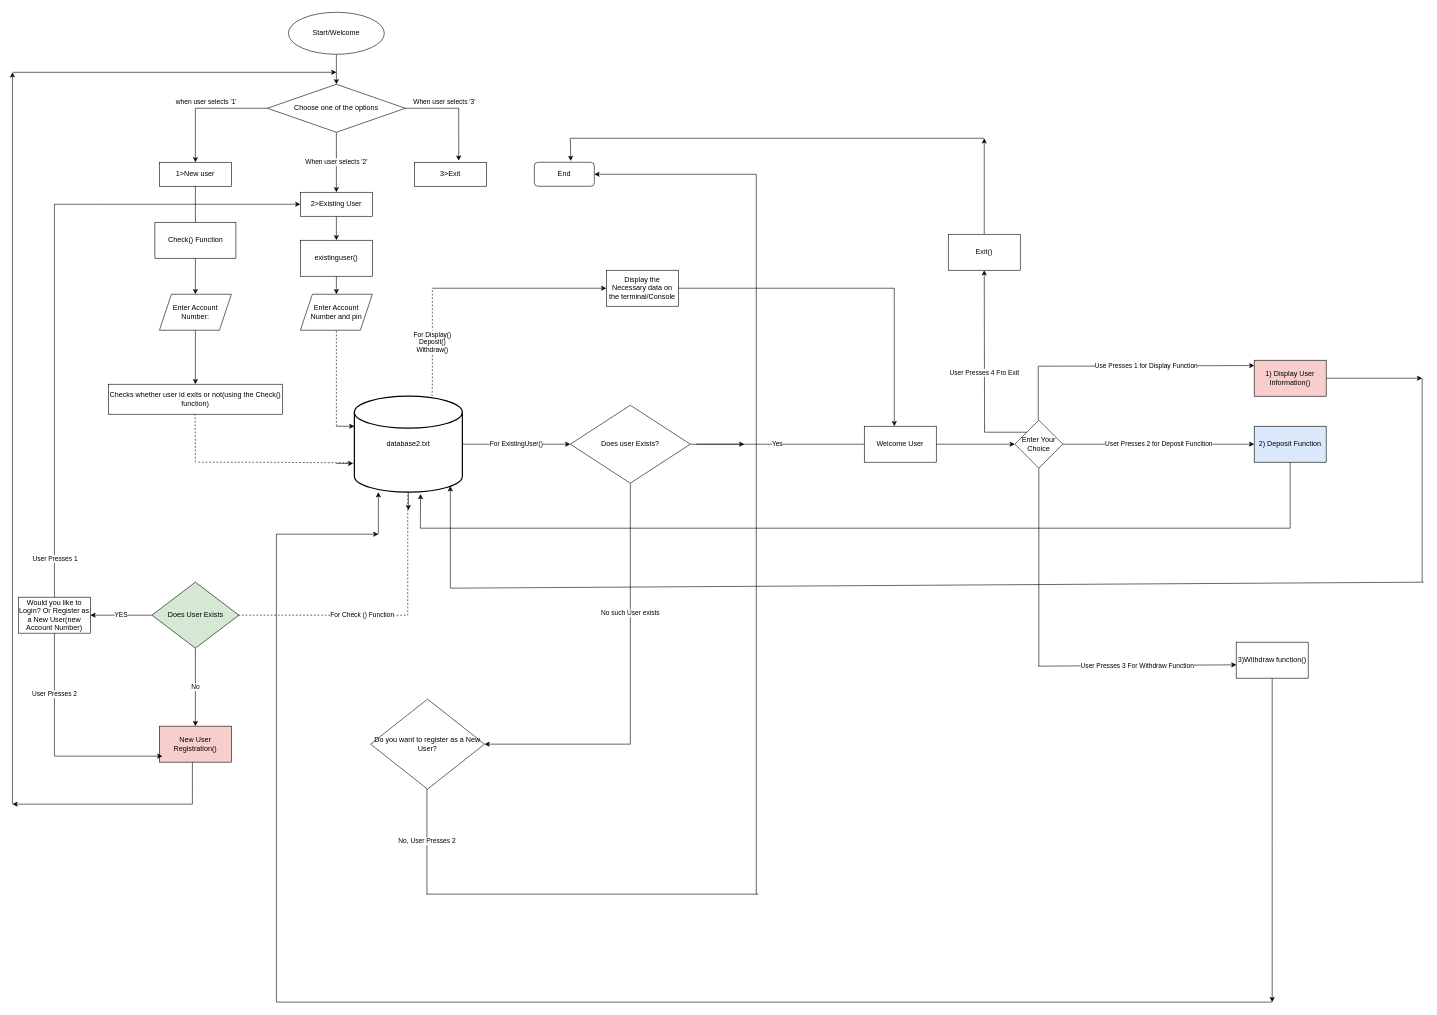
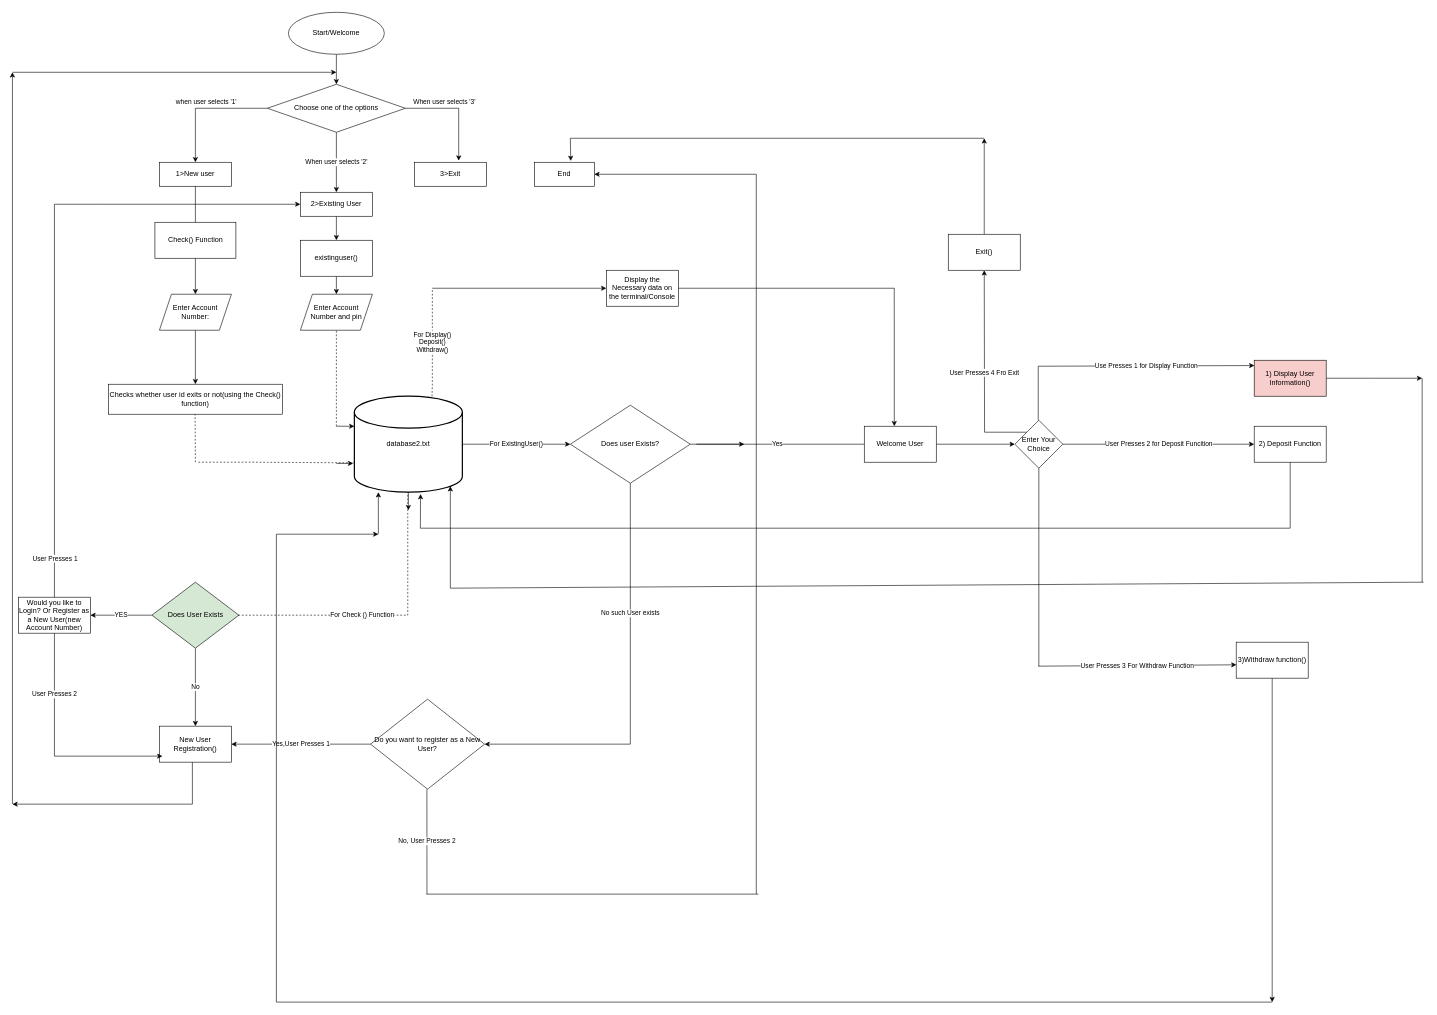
node "End": shape rounded rectangle -> rectangle
node "2) Deposit Function": fillcolor #dae8fc -> #ffffff
node "New User Registration()": fillcolor #f8cecc -> #ffffff
edge "Do you want to register as a New User?" -> "New User Registration()": added, label "Yes,User Presses 1"
